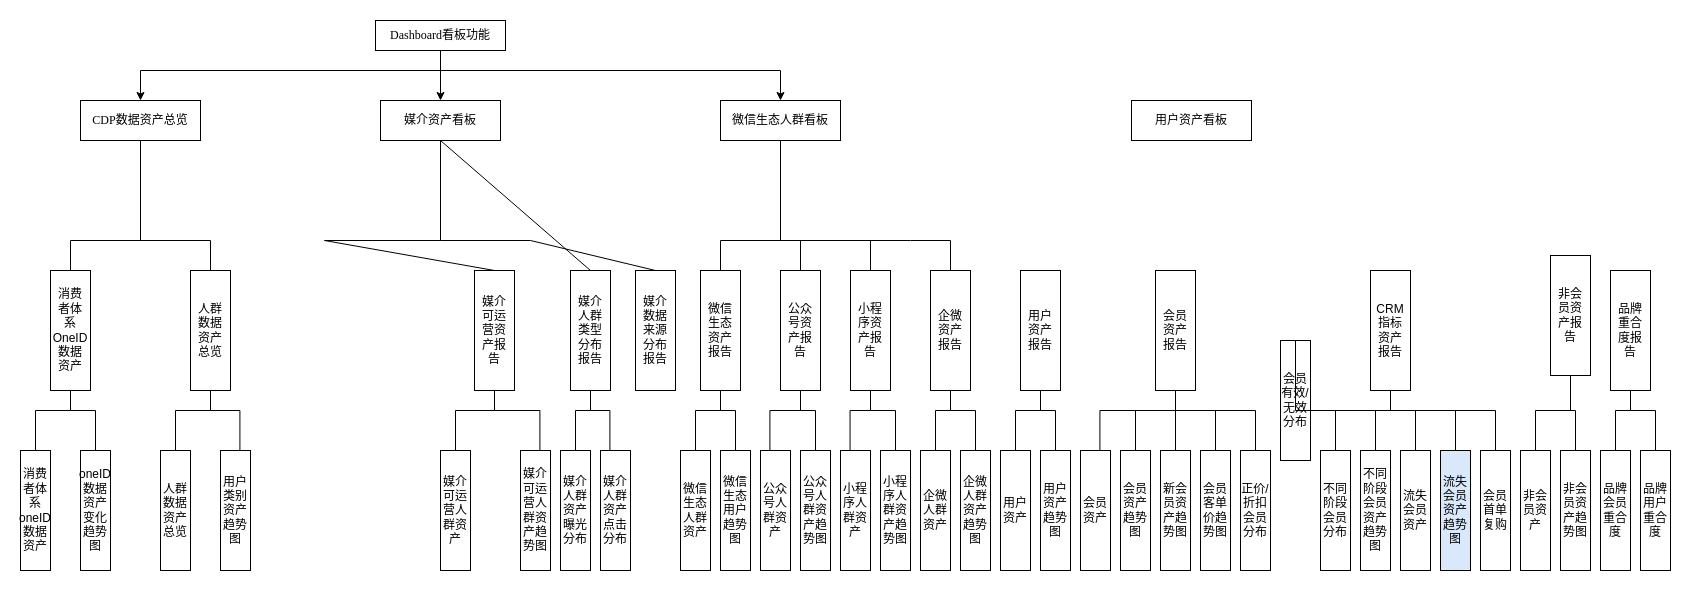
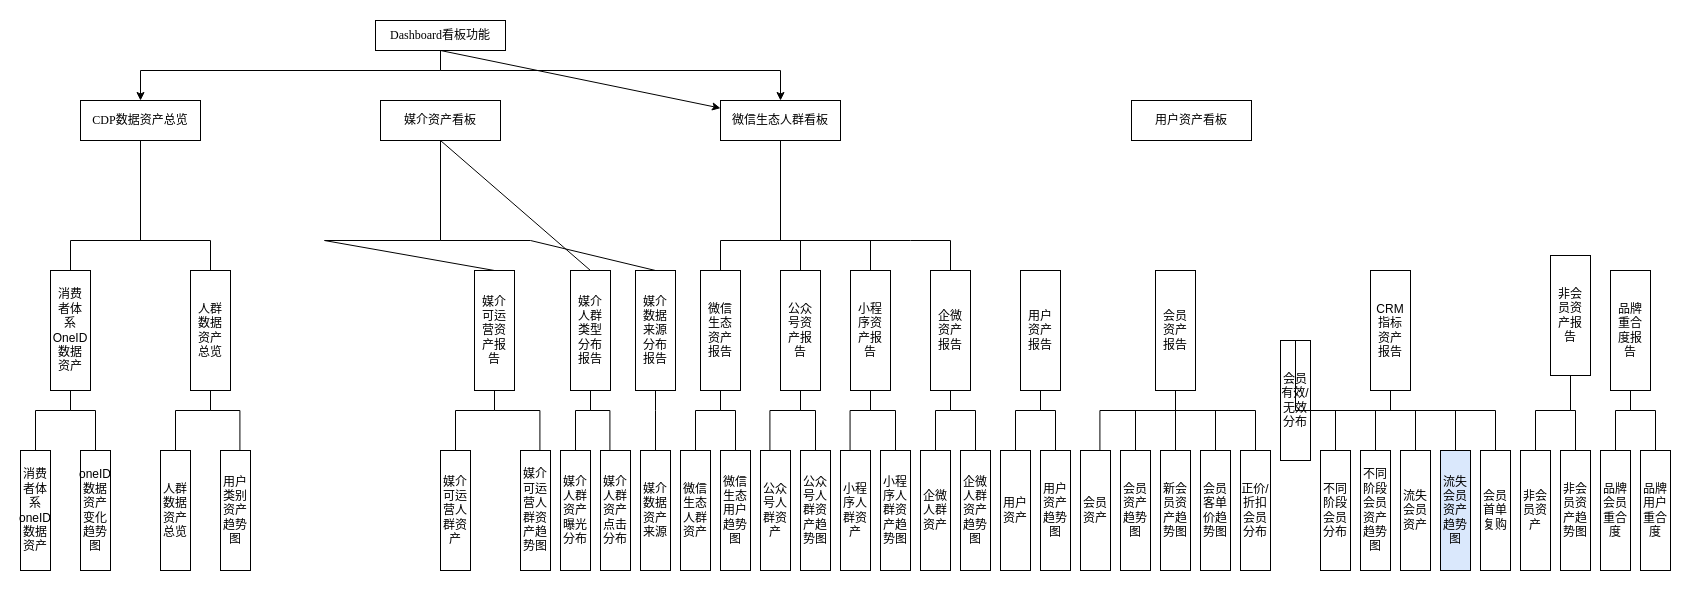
edge "Dashboard看板功能" -> "媒介资产看板": now "Dashboard看板功能" -> "微信生态人群看板"
edge "媒介 数据 来源 分布 报告" -- "媒介数据资产来源": added
node "媒介数据资产来源": added
